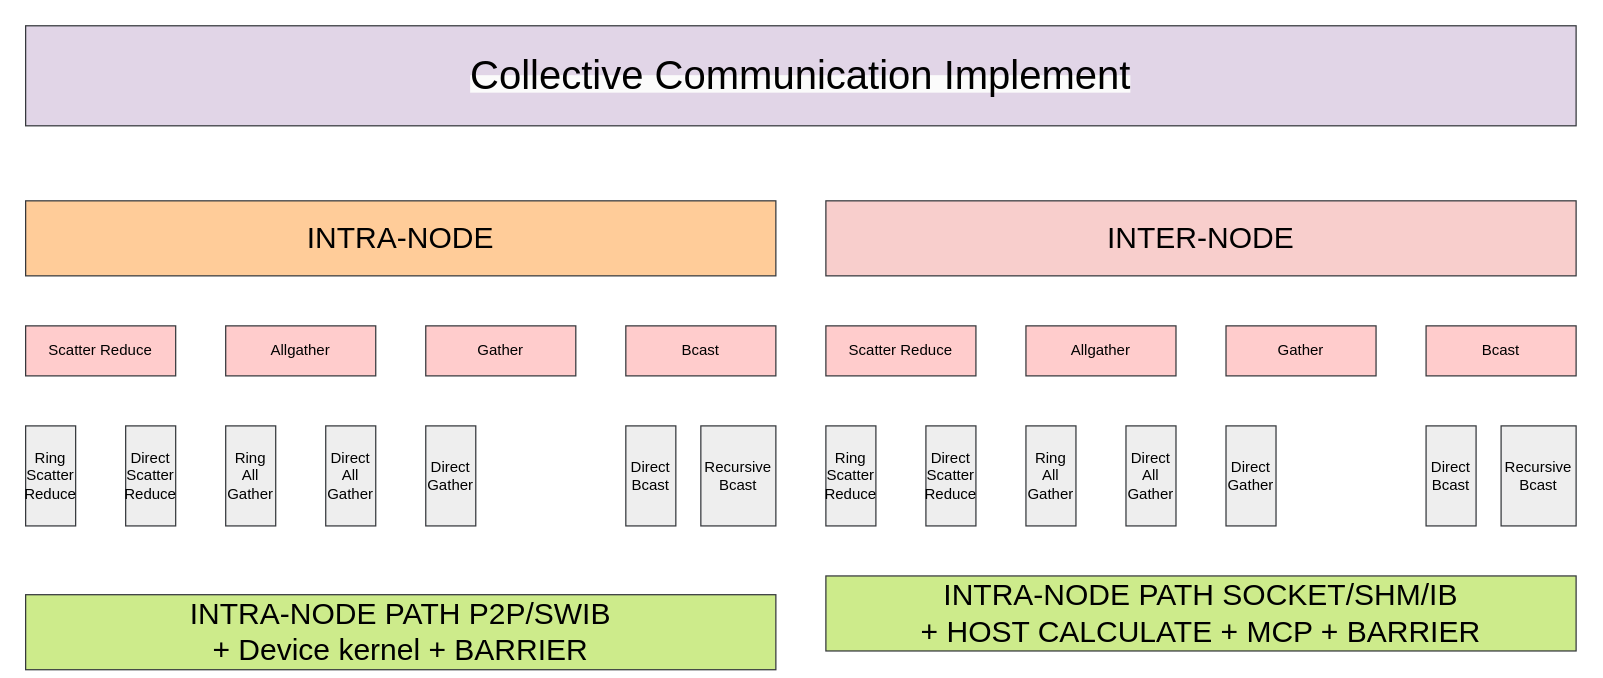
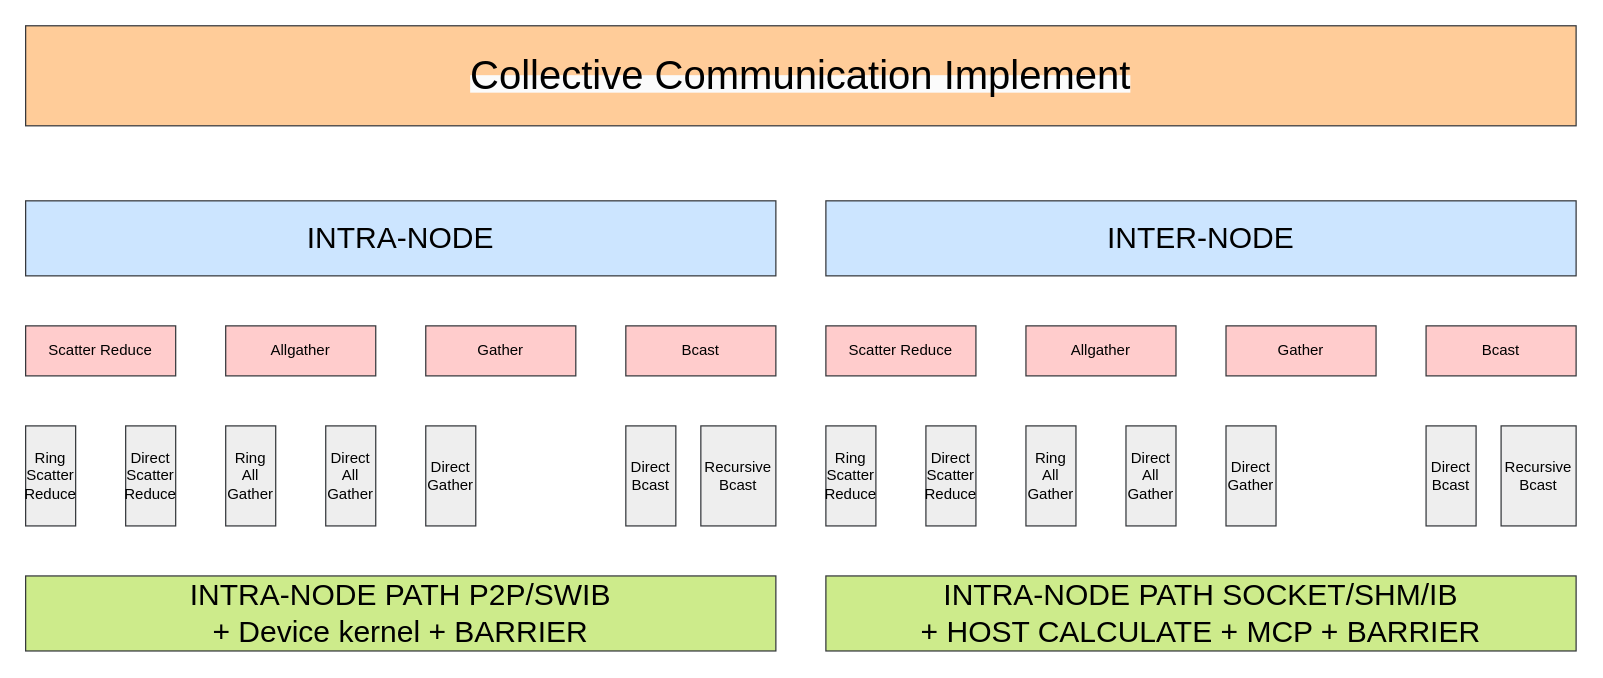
node "Collective Communication Implement": fillcolor #e1d5e7 -> #ffcc99
node "INTRA-NODE": fillcolor #ffcc99 -> #cce5ff
node "INTER-NODE": fillcolor #f8cecc -> #cce5ff
node "INTRA-NODE PATH P2P/SWIB + Device kernel + BARRIER": moved (401, 632) -> (401, 613)
